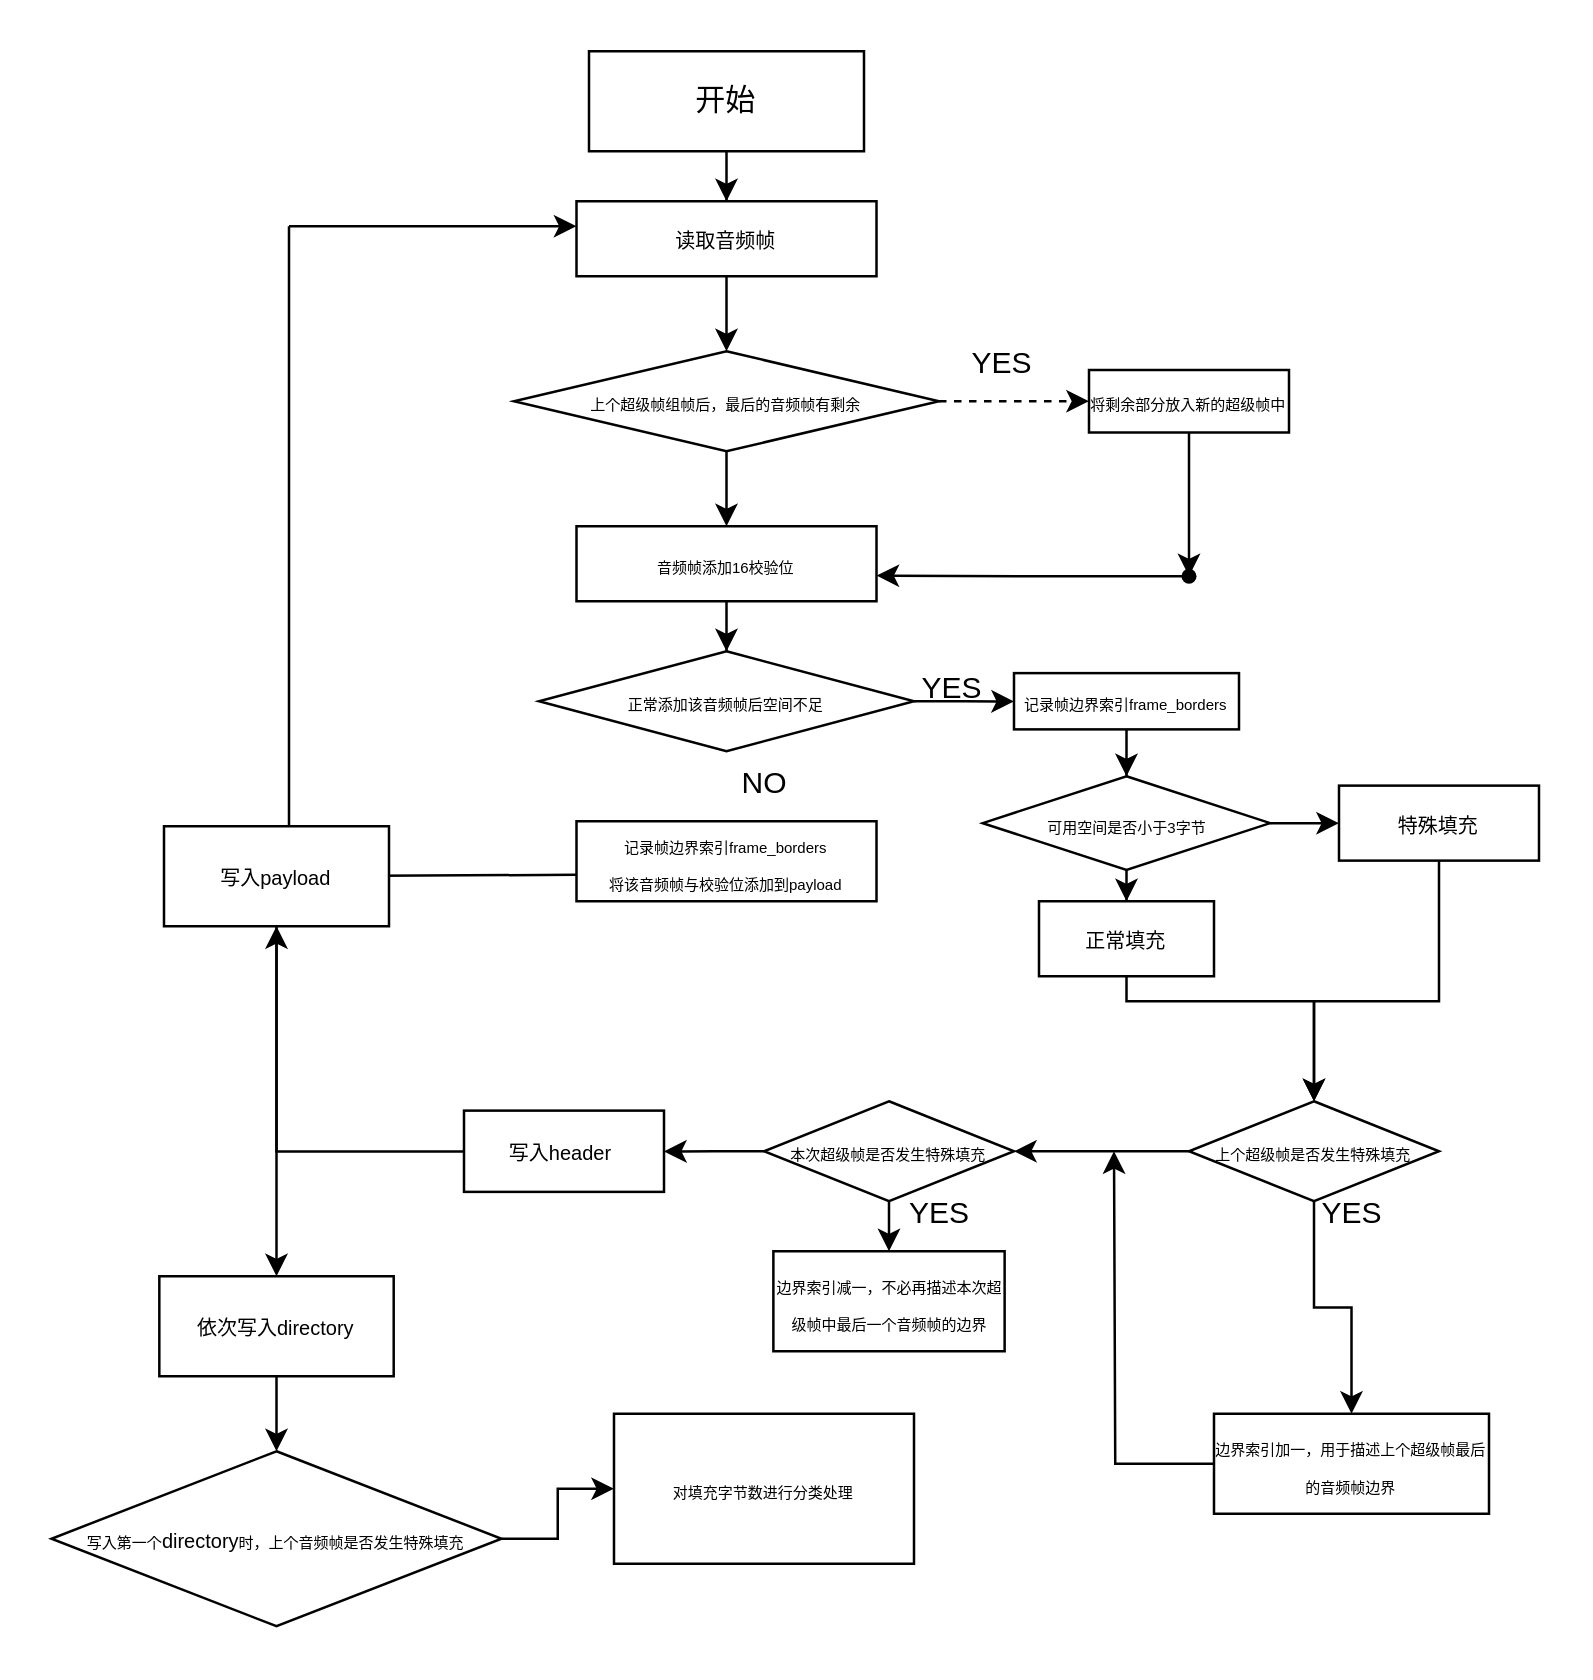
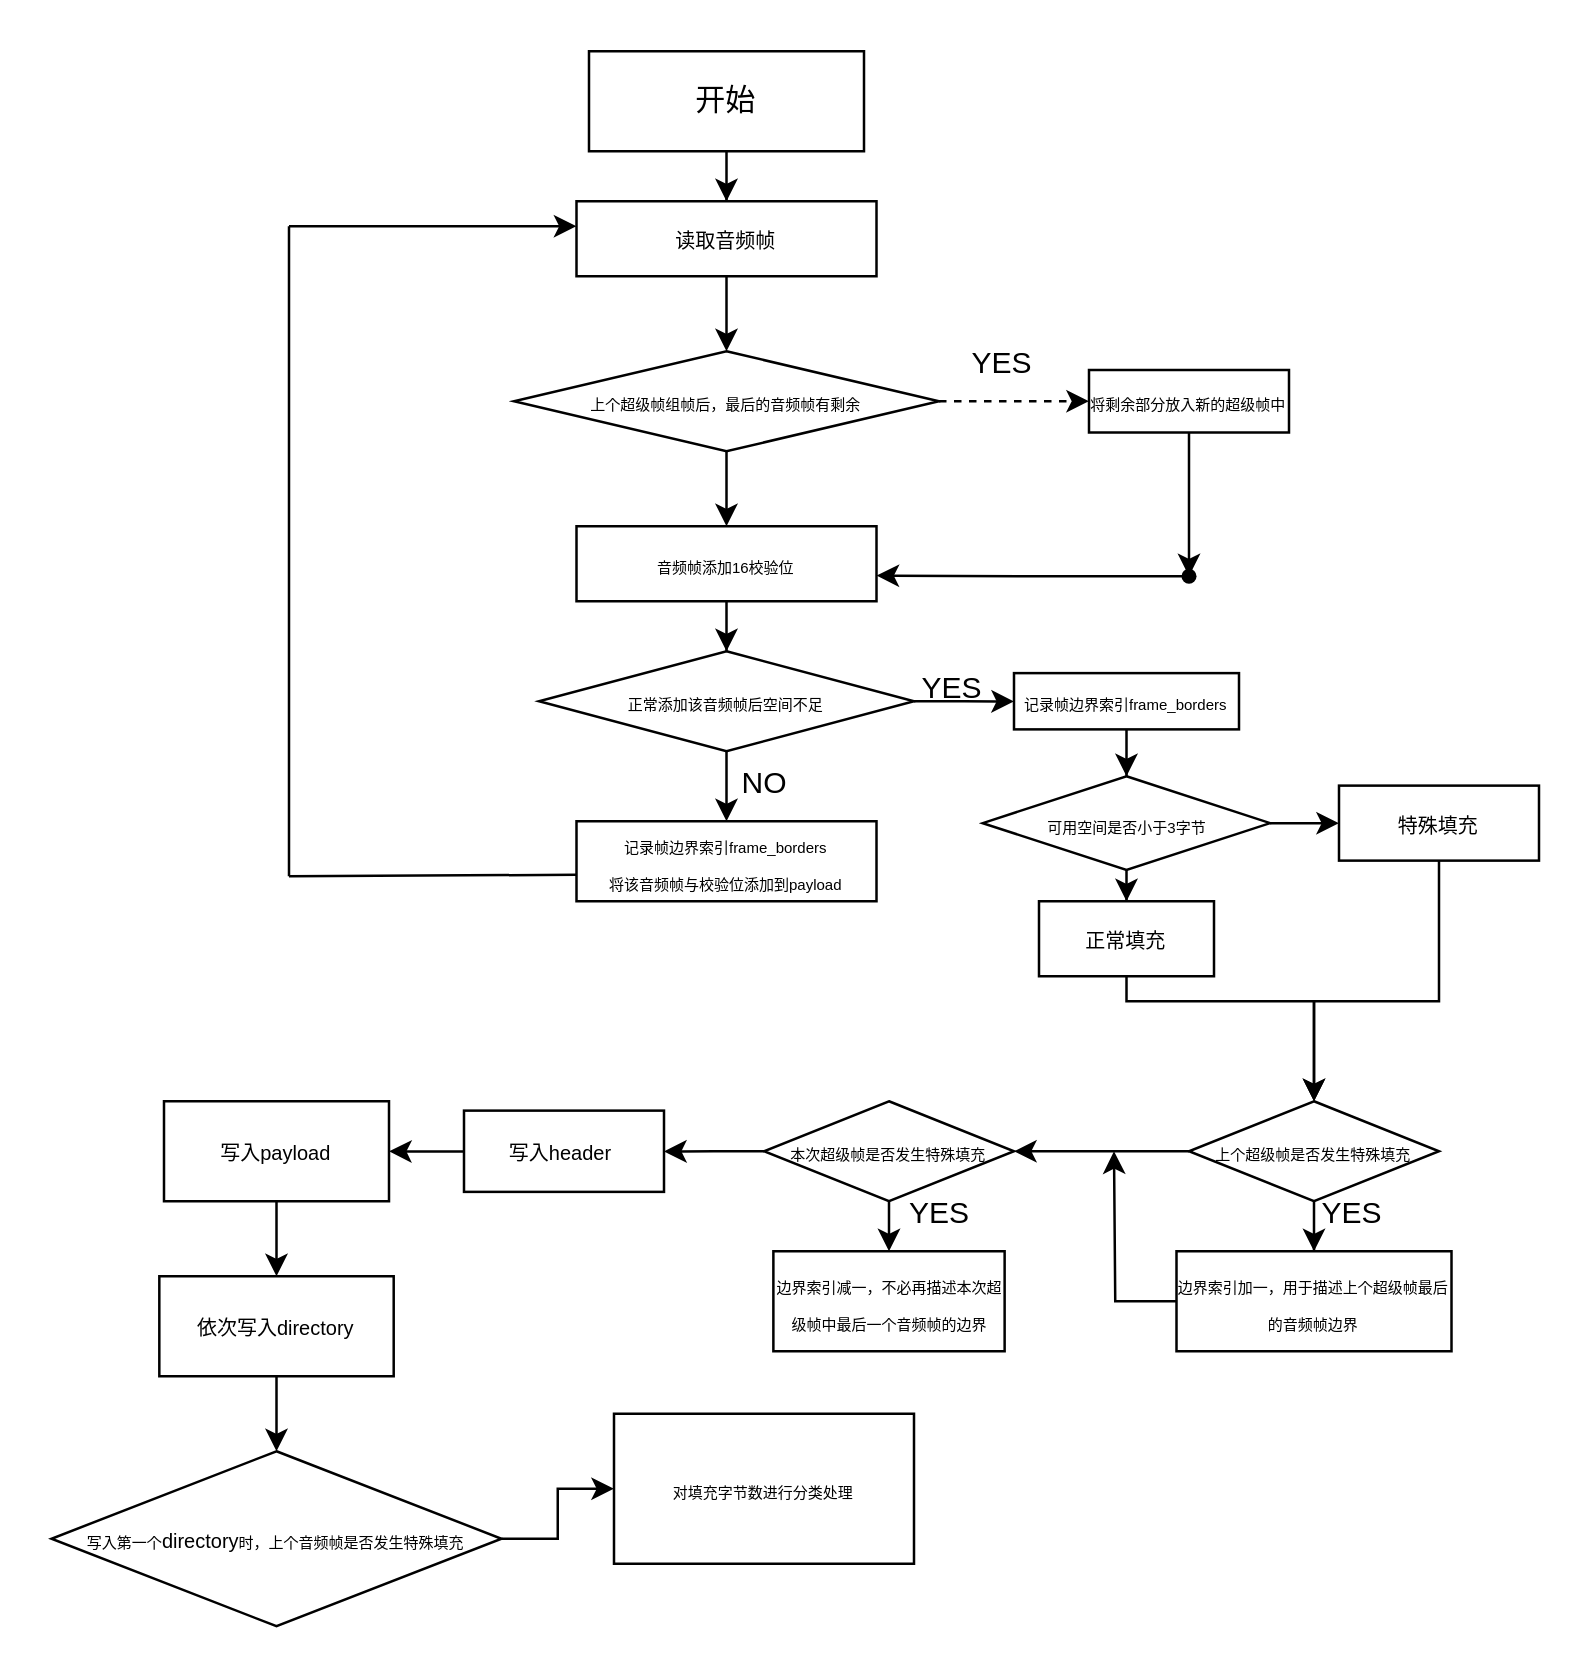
edge "正常添加该音频帧后空间不足" -> "记录帧边界索引frame_borders 将该音频帧与校验位添加到payload": added
node "写入payload": moved (276, 876) -> (276, 1151)
node "边界索引加一，用于描述上个超级帧最后的音频帧边界": moved (1351, 1464) -> (1314, 1301)
